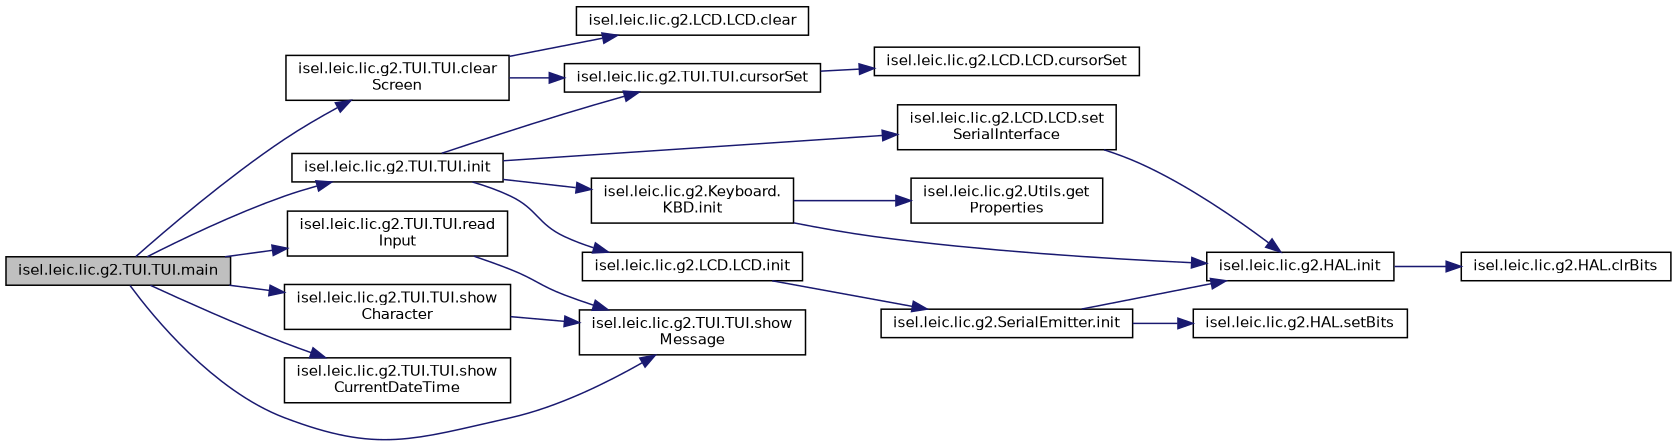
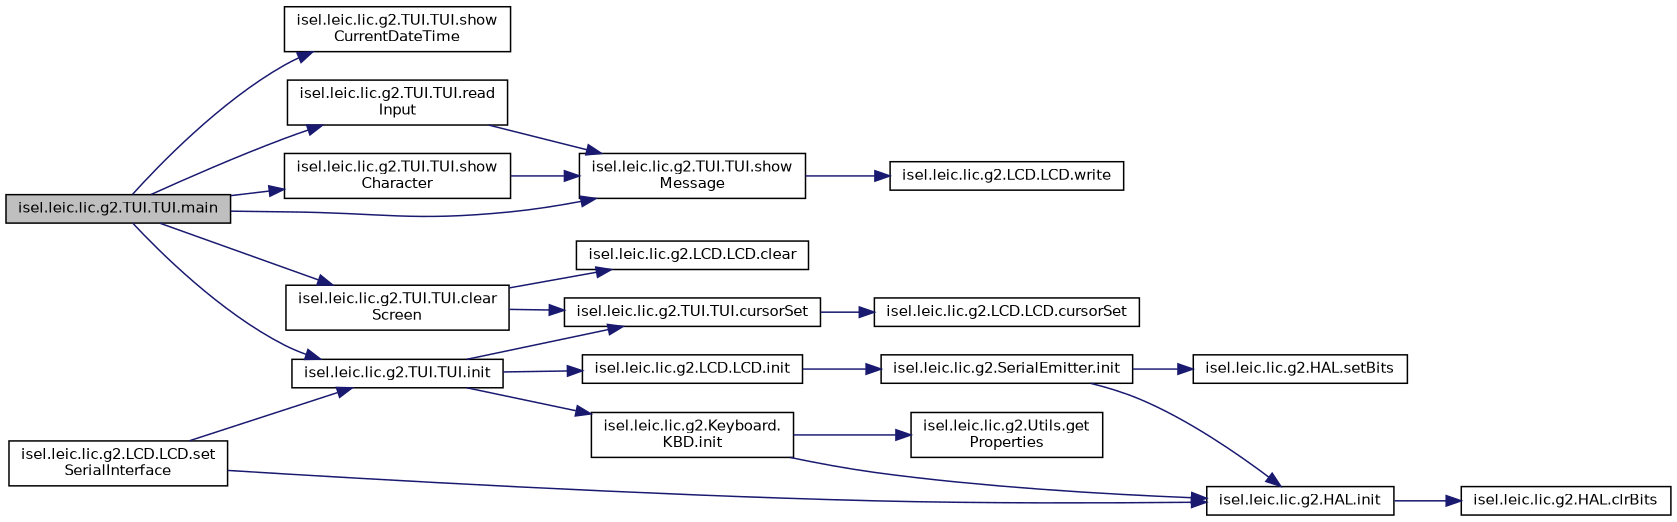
edge "isel.leic.lic.g2.TUI.TUI.init" -> "isel.leic.lic.g2.LCD.LCD.set SerialInterface": reversed
node "isel.leic.lic.g2.LCD.LCD.write": added
